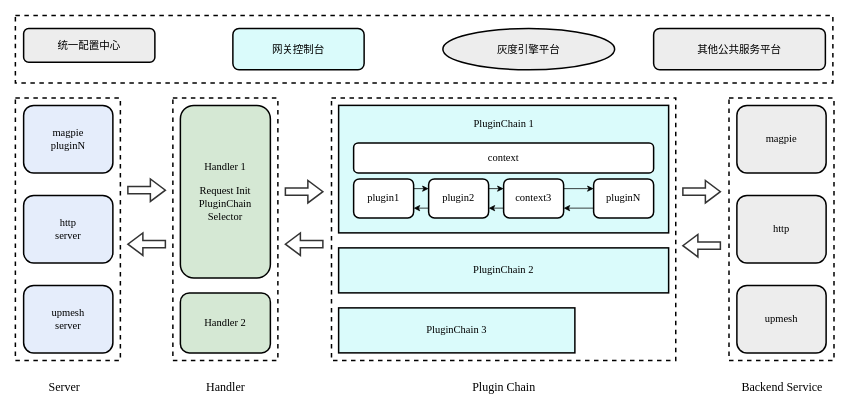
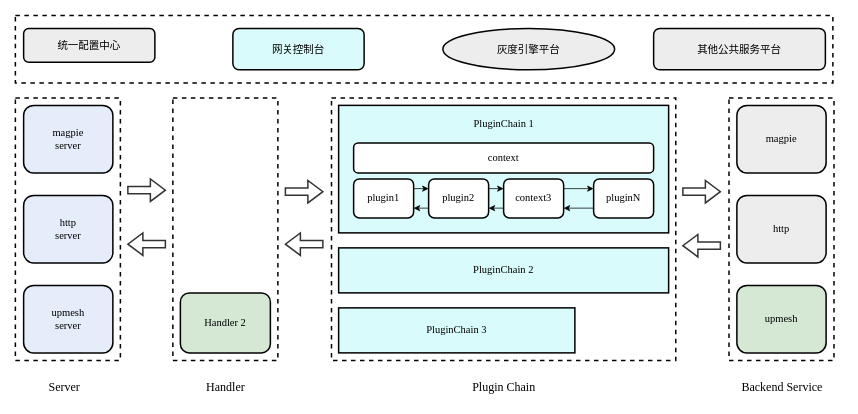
node "magpie pluginN": label "magpie pluginN" -> "magpie server"
node "Handler 1 Request Init PluginChain Selector": removed
node "upmesh": fillcolor #ededed -> #d5e8d4
